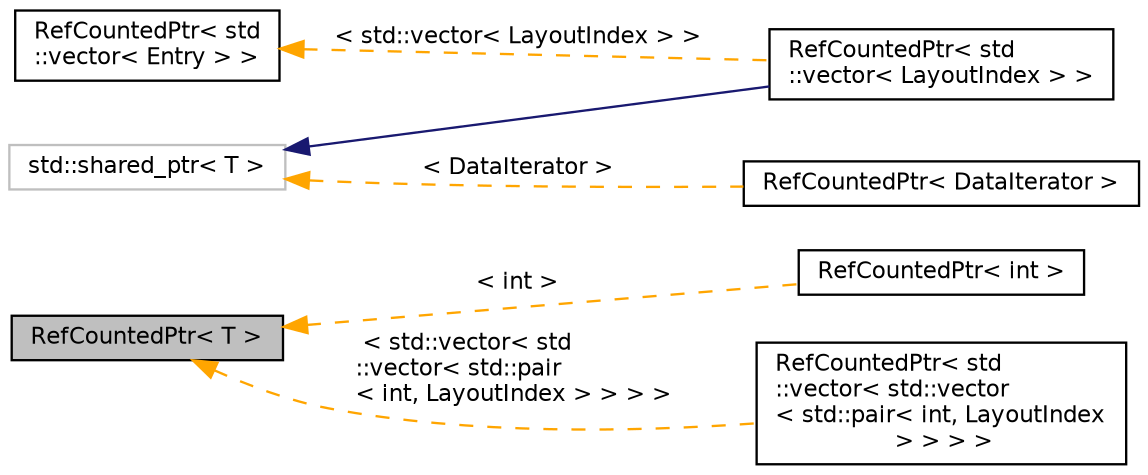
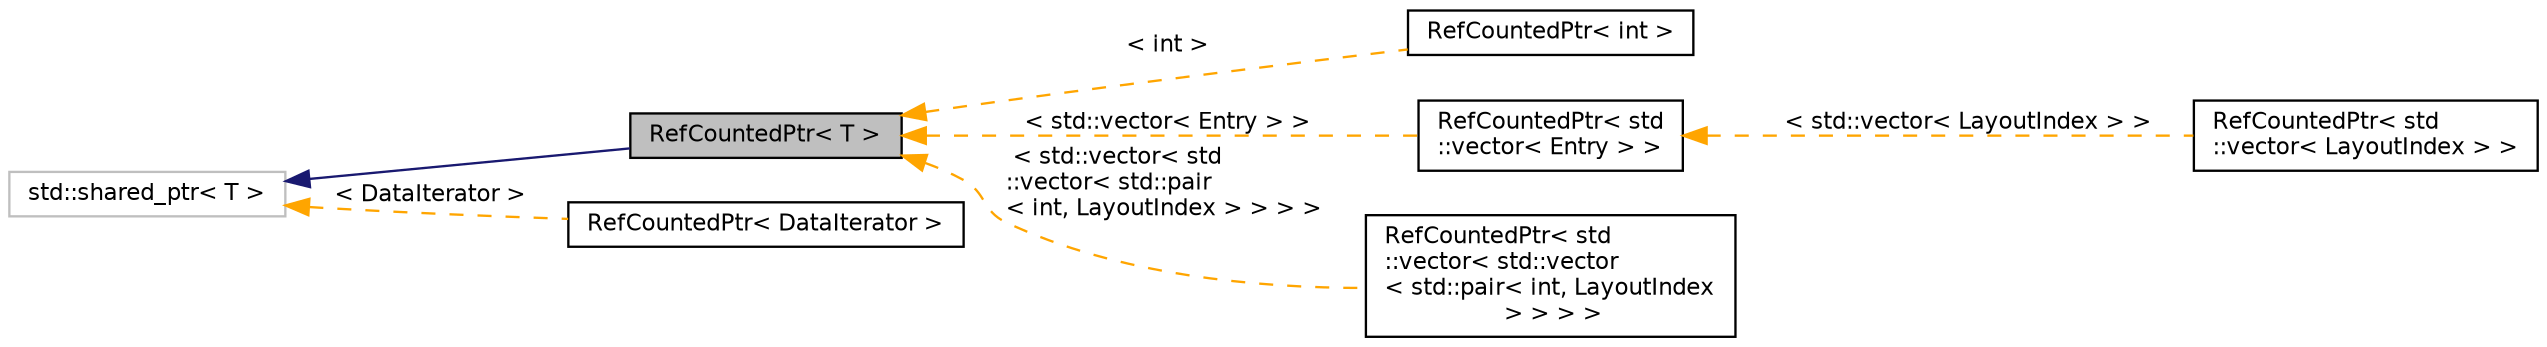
edge "RefCountedPtr< std ::vector< LayoutIndex > >" -> "std::shared_ptr< T >": now "RefCountedPtr< T >" -> "std::shared_ptr< T >"
edge "RefCountedPtr< std ::vector< Entry > >" -> "RefCountedPtr< T >": added, label "< std::vector< Entry > >"
